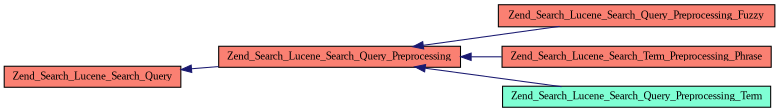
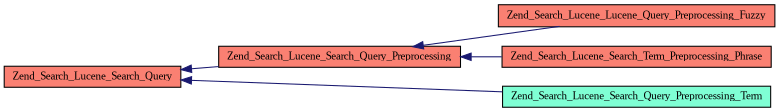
node "Zend_Search_Lucene_Search_Query_Preprocessing_Fuzzy": label "Zend_Search_Lucene_Search_Query_Preprocessing_Fuzzy" -> "Zend_Search_Lucene_Lucene_Query_Preprocessing_Fuzzy"
edge "Zend_Search_Lucene_Search_Query_Preprocessing_Term" -> "Zend_Search_Lucene_Search_Query_Preprocessing": now "Zend_Search_Lucene_Search_Query_Preprocessing_Term" -> "Zend_Search_Lucene_Search_Query"
